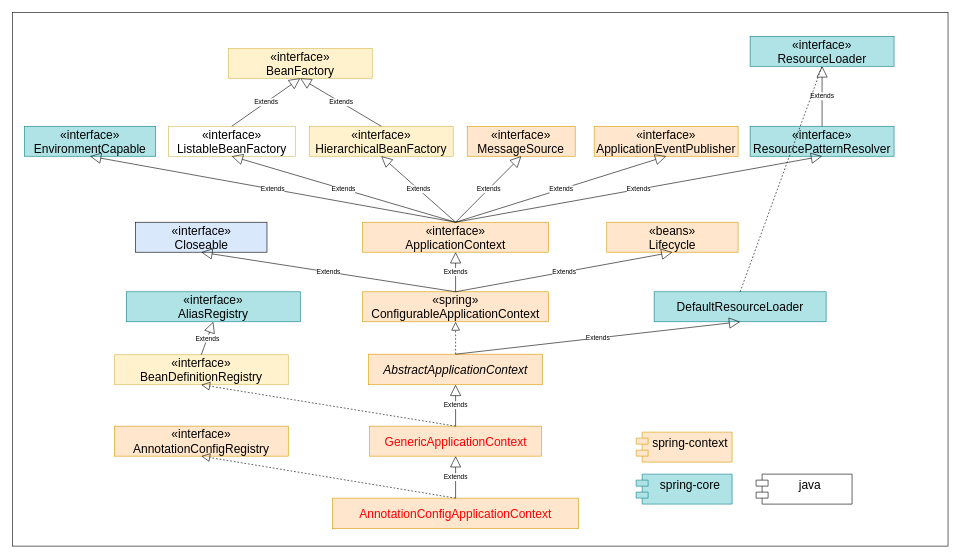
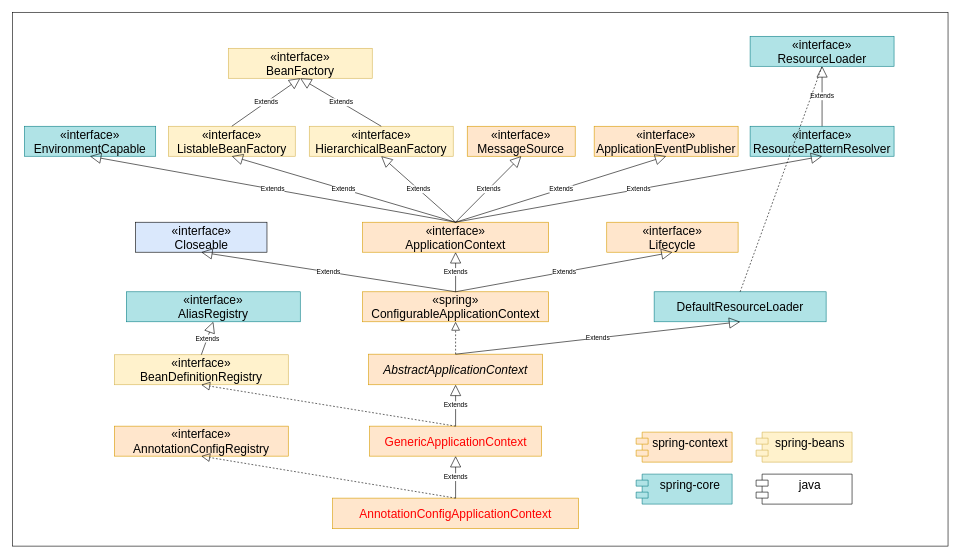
node "«interface» ListableBeanFactory": fillcolor #ffffff -> #fff2cc
node "«beans» Lifecycle": label "«beans» Lifecycle" -> "«interface» Lifecycle"
node "spring-beans": added
